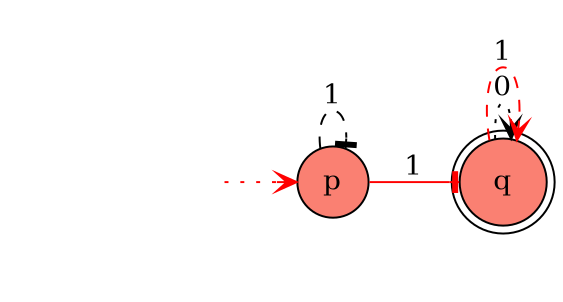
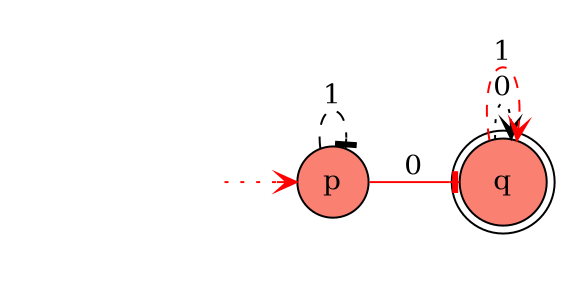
edge "p" -> "q": label "1" -> "0"
